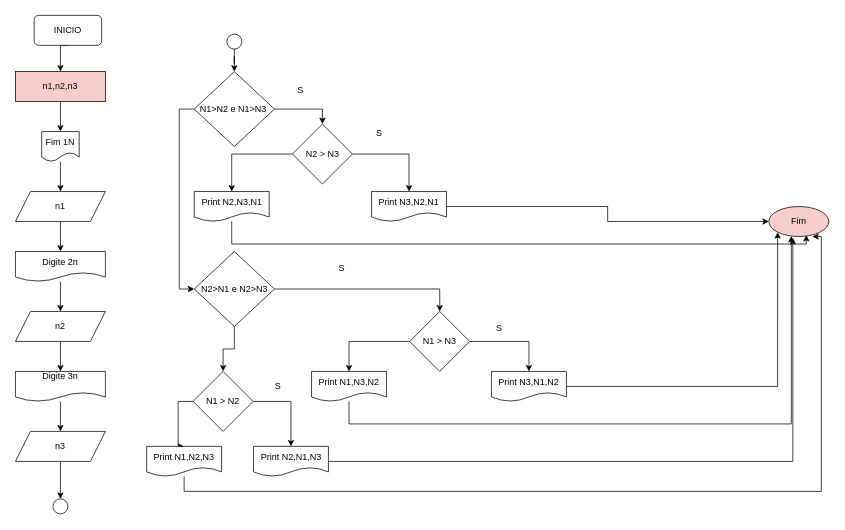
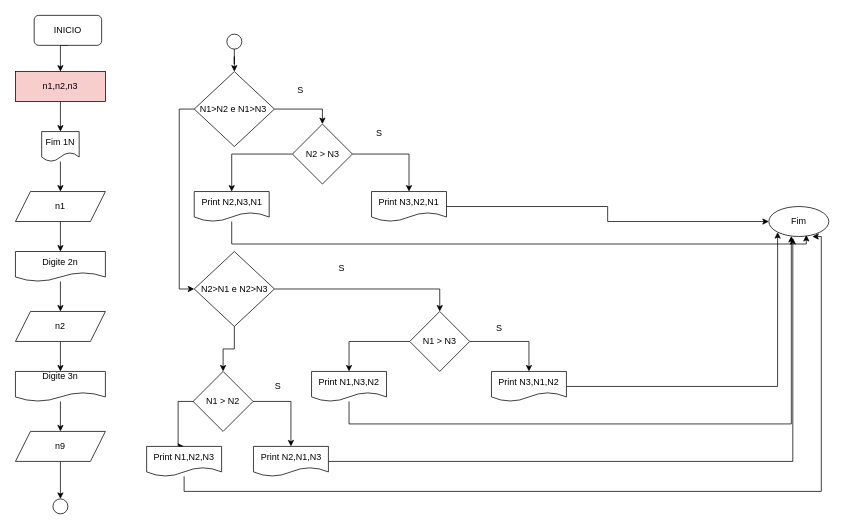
node "Fim": fillcolor #f8cecc -> #ffffff
node "n3": label "n3" -> "n9"
